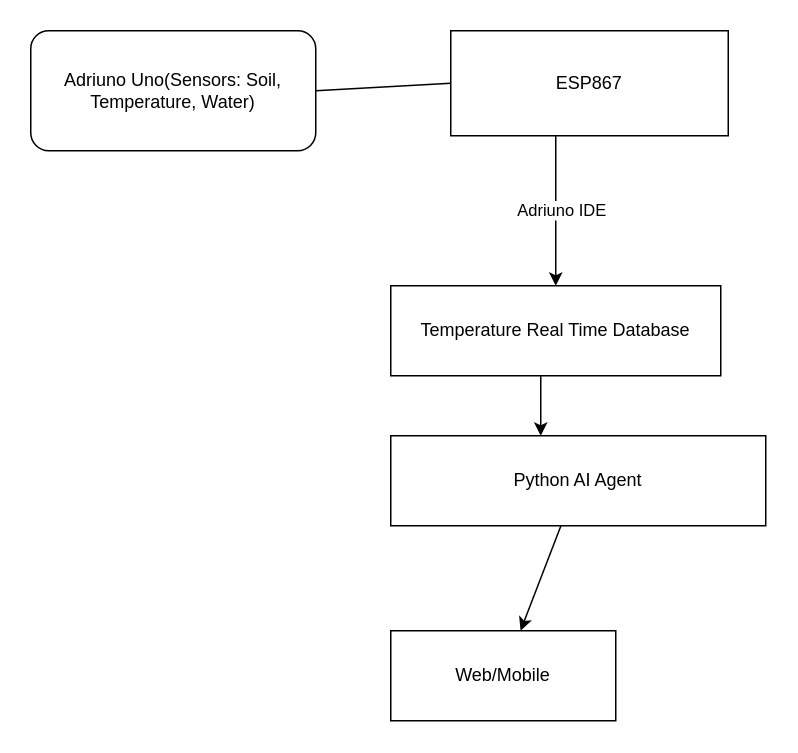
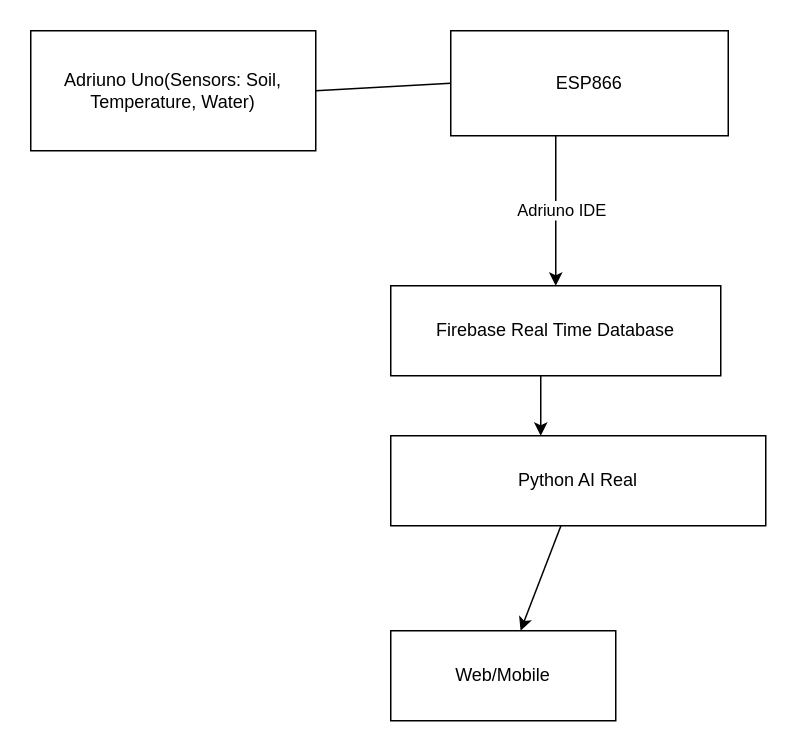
node "ESP867": label "ESP867" -> "ESP866"
node "Adriuno Uno(Sensors: Soil, Temperature, Water)": shape rounded rectangle -> rectangle
node "Temperature Real Time Database": label "Temperature Real Time Database" -> "Firebase Real Time Database"
node "Python AI Agent": label "Python AI Agent" -> "Python AI Real"
